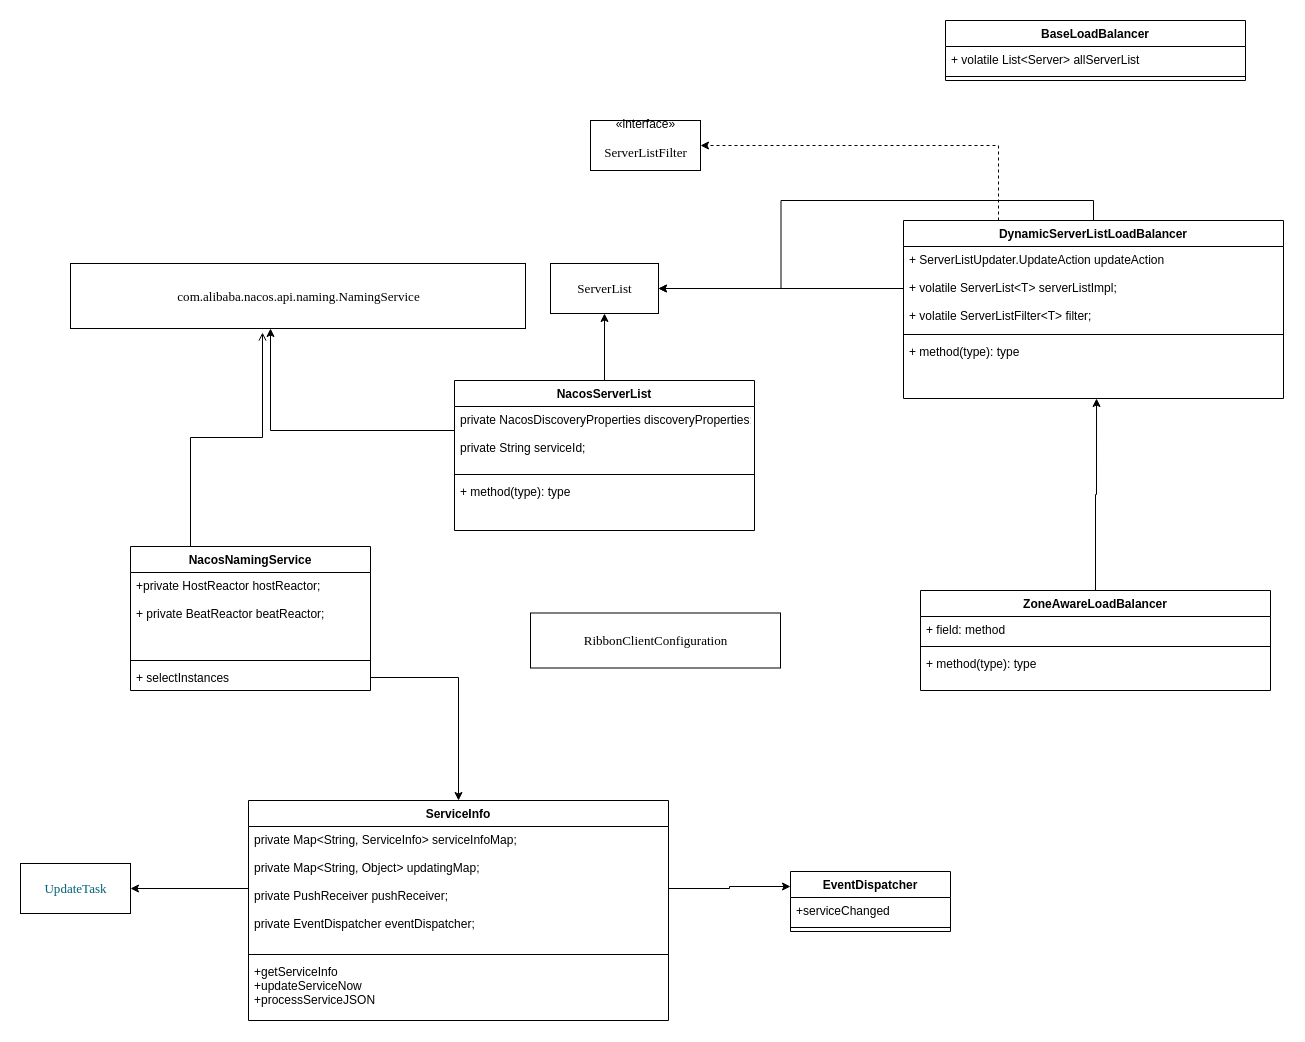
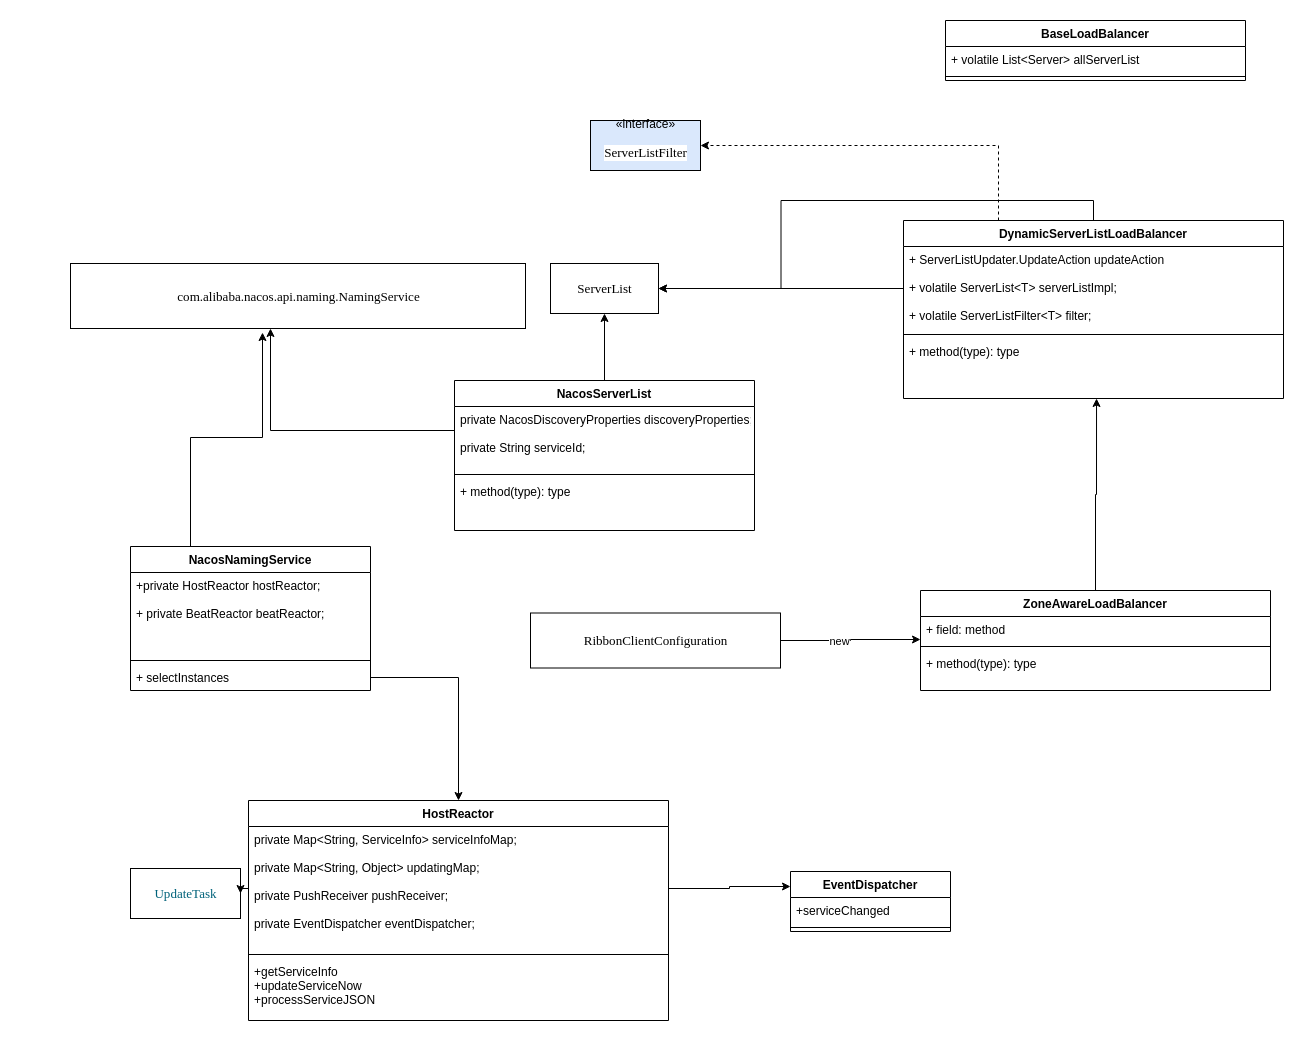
node "«interface» ServerListFilter": fillcolor #ffffff -> #dae8fc
edge "NacosNamingService" -> "com.alibaba.nacos.api.naming.NamingService": arrowhead open -> classic
edge "RibbonClientConfiguration" -> "+ field: method": added, label "new"
node "ServiceInfo": label "ServiceInfo" -> "HostReactor"
node "UpdateTask": moved (76, 889) -> (186, 894)
